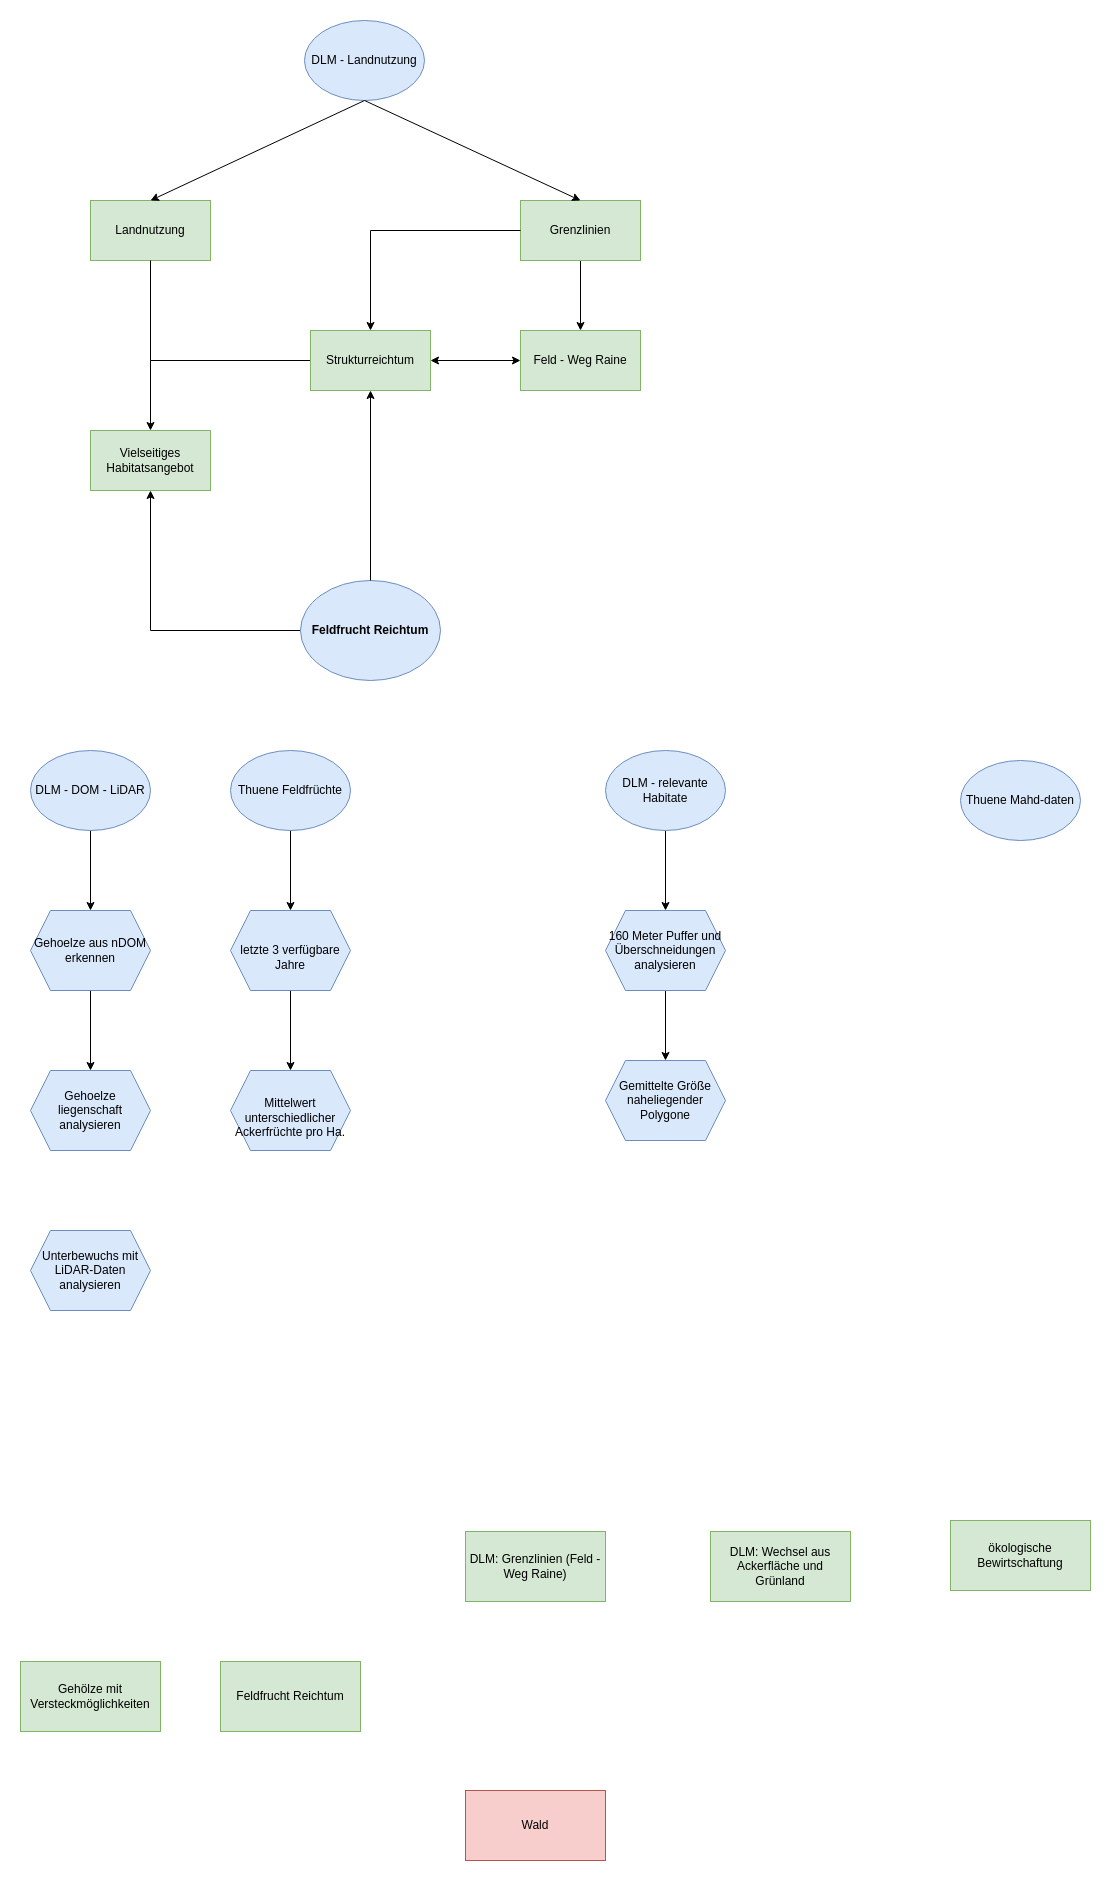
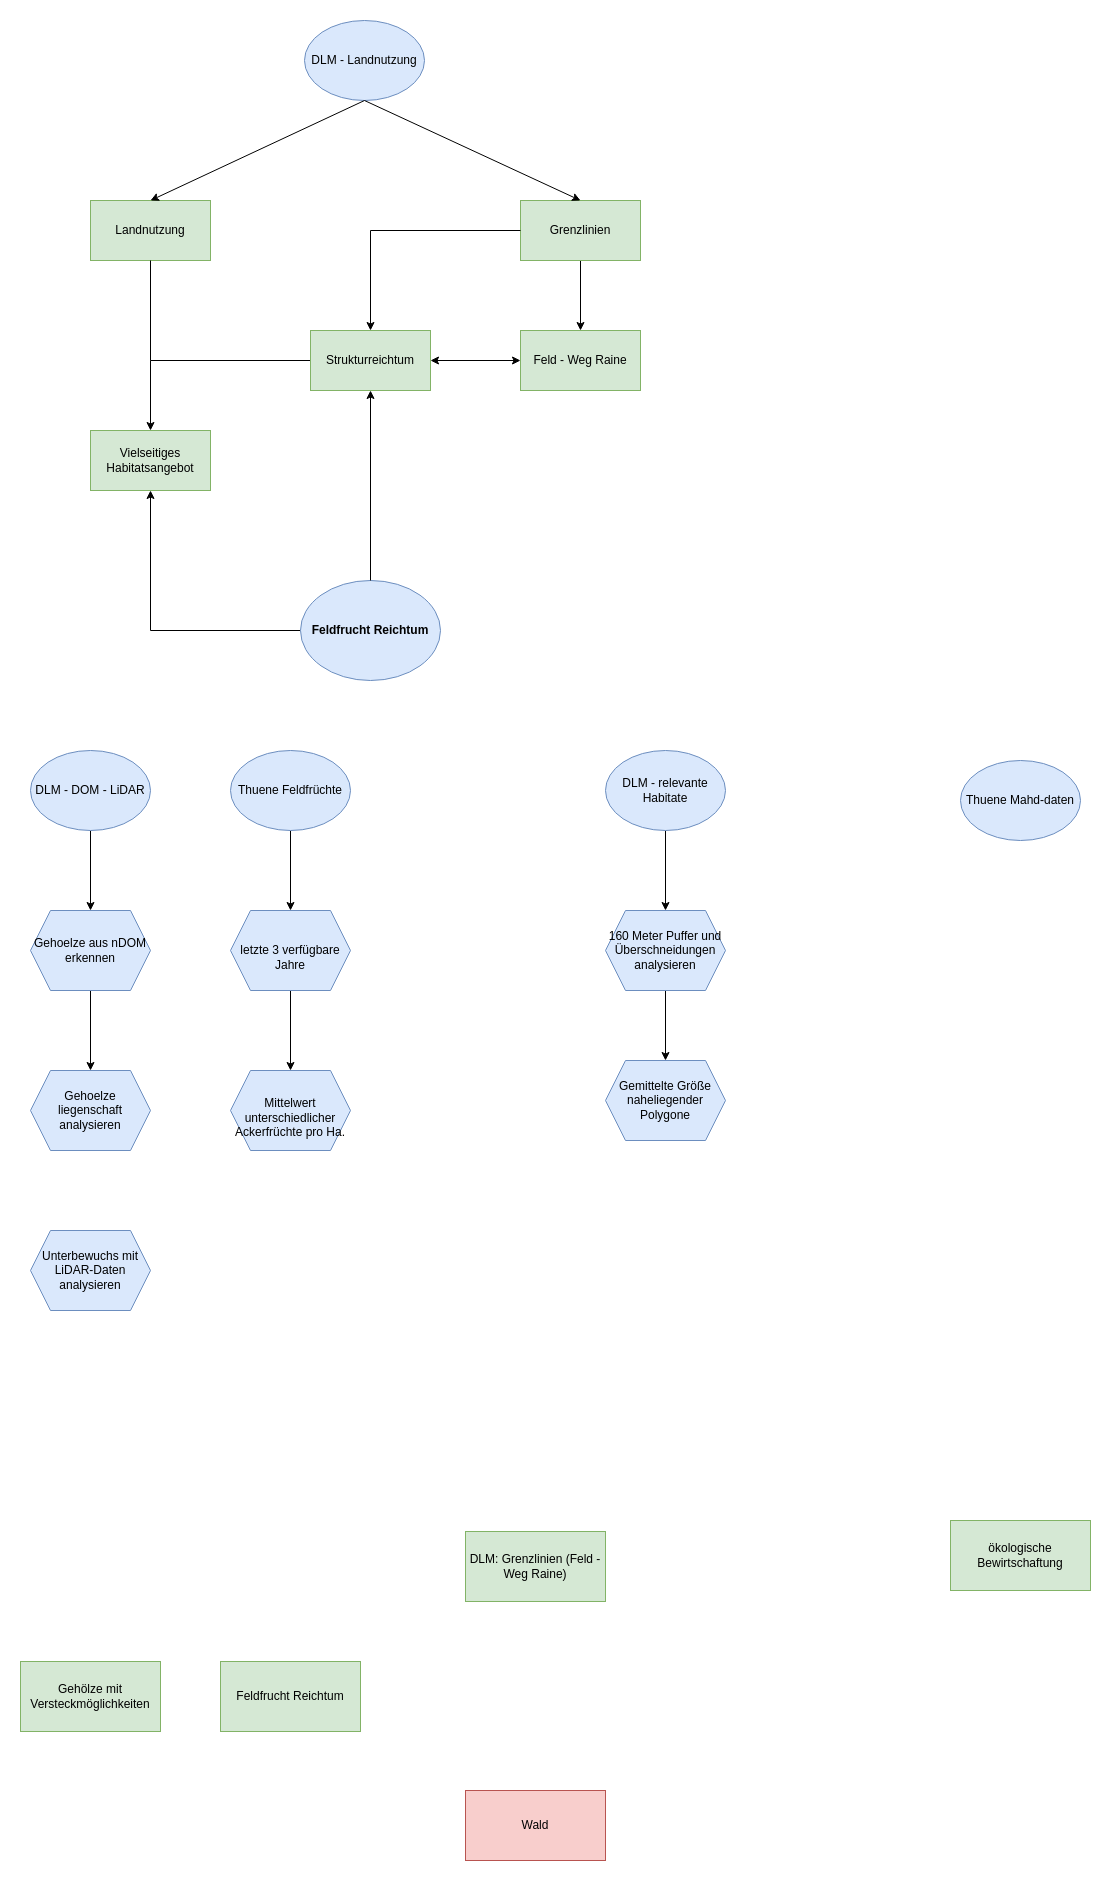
node "DLM: Wechsel aus Ackerfläche und Grünland": removed
